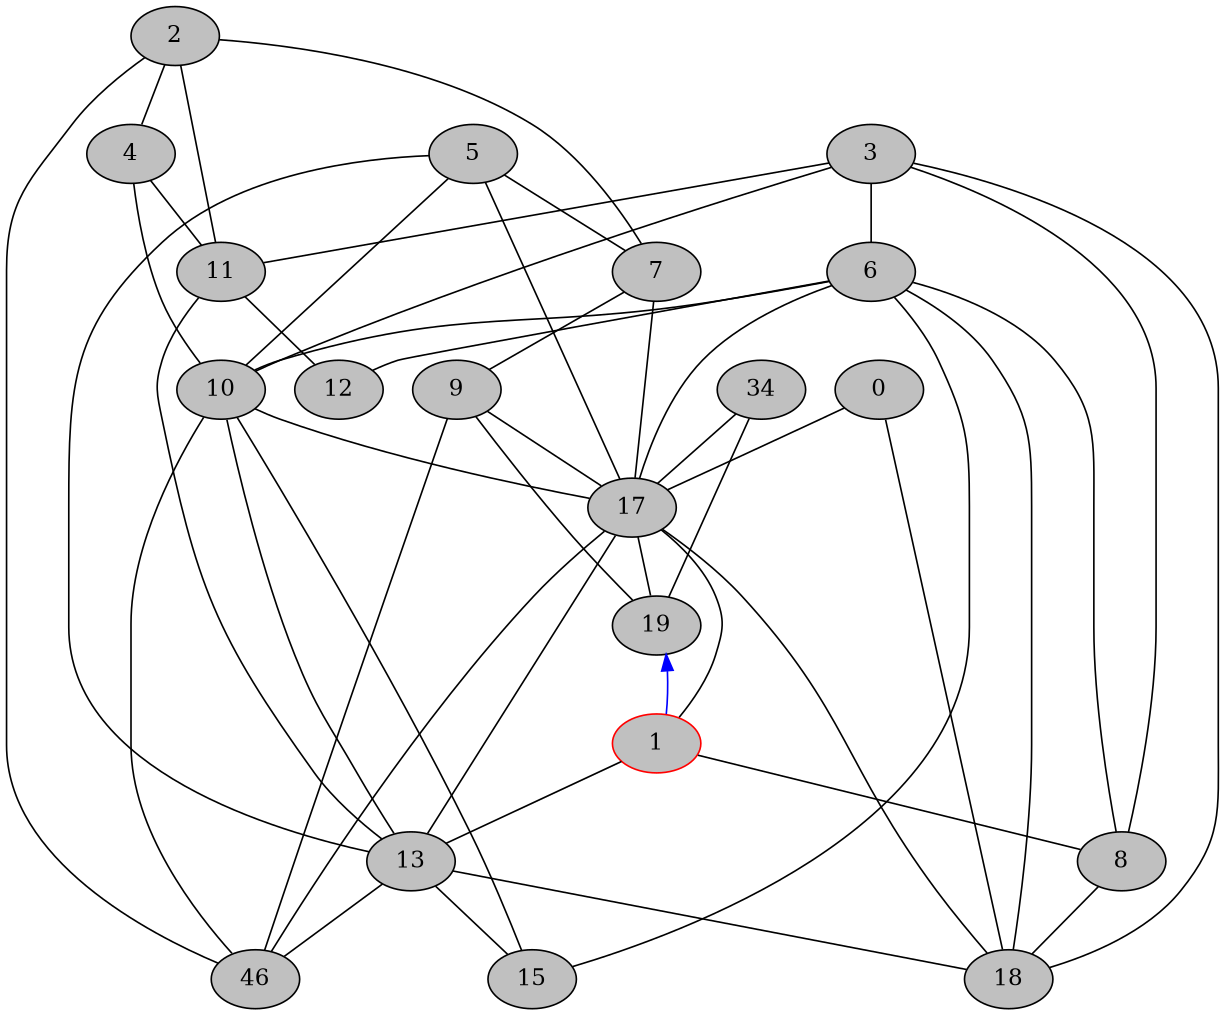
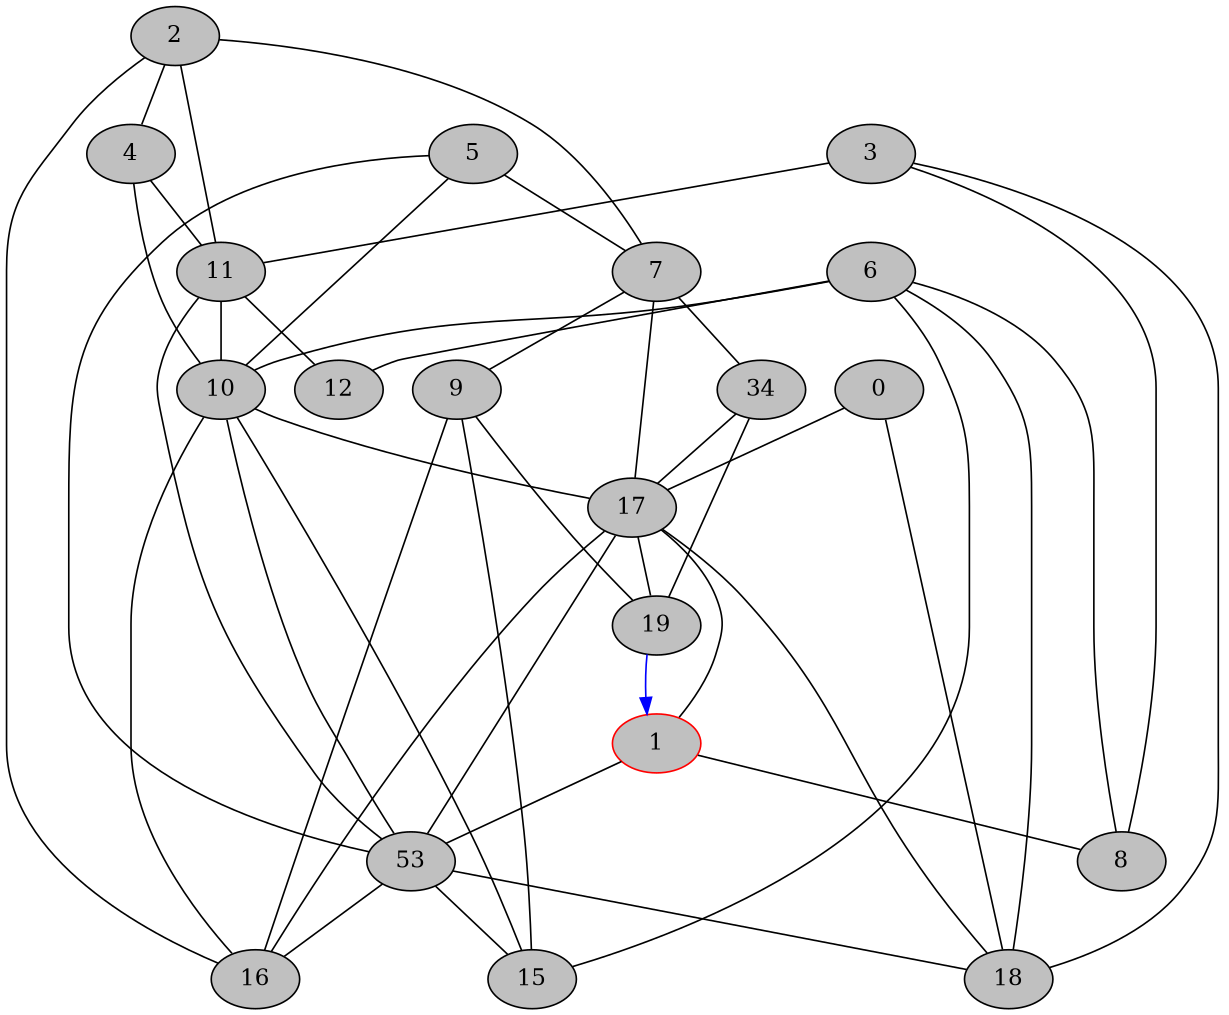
edge "3" -- "6": removed
edge "3" -- "10": now "11" -- "10"
edge "7" -- "34": added
edge "5" -- "17": removed
edge "6" -- "17": removed
edge "9" -- "17": now "9" -- "15"
edge "1" -> "19": reversed
node "13": label "13" -> "53"
edge "8" -- "18": removed
node "46": label "46" -> "16"
